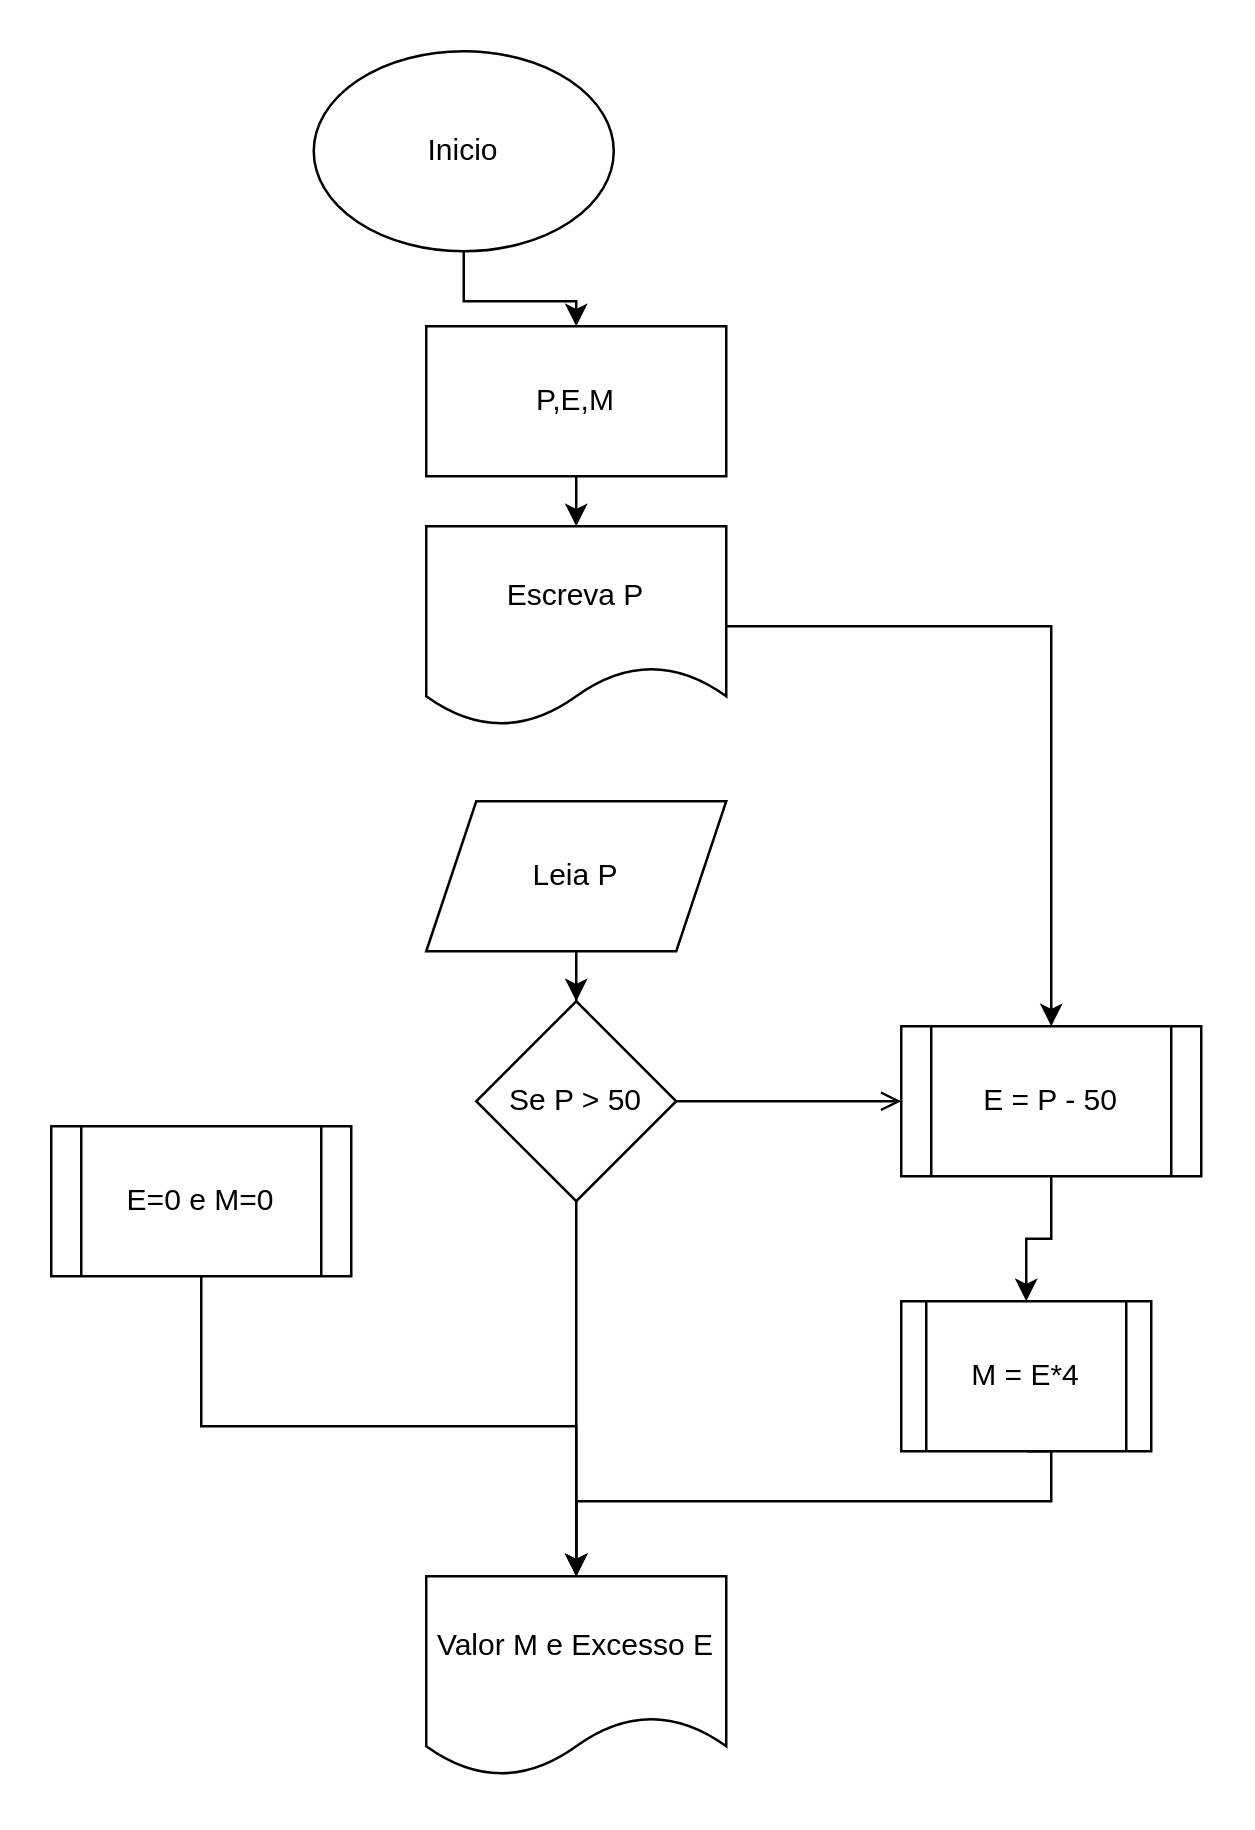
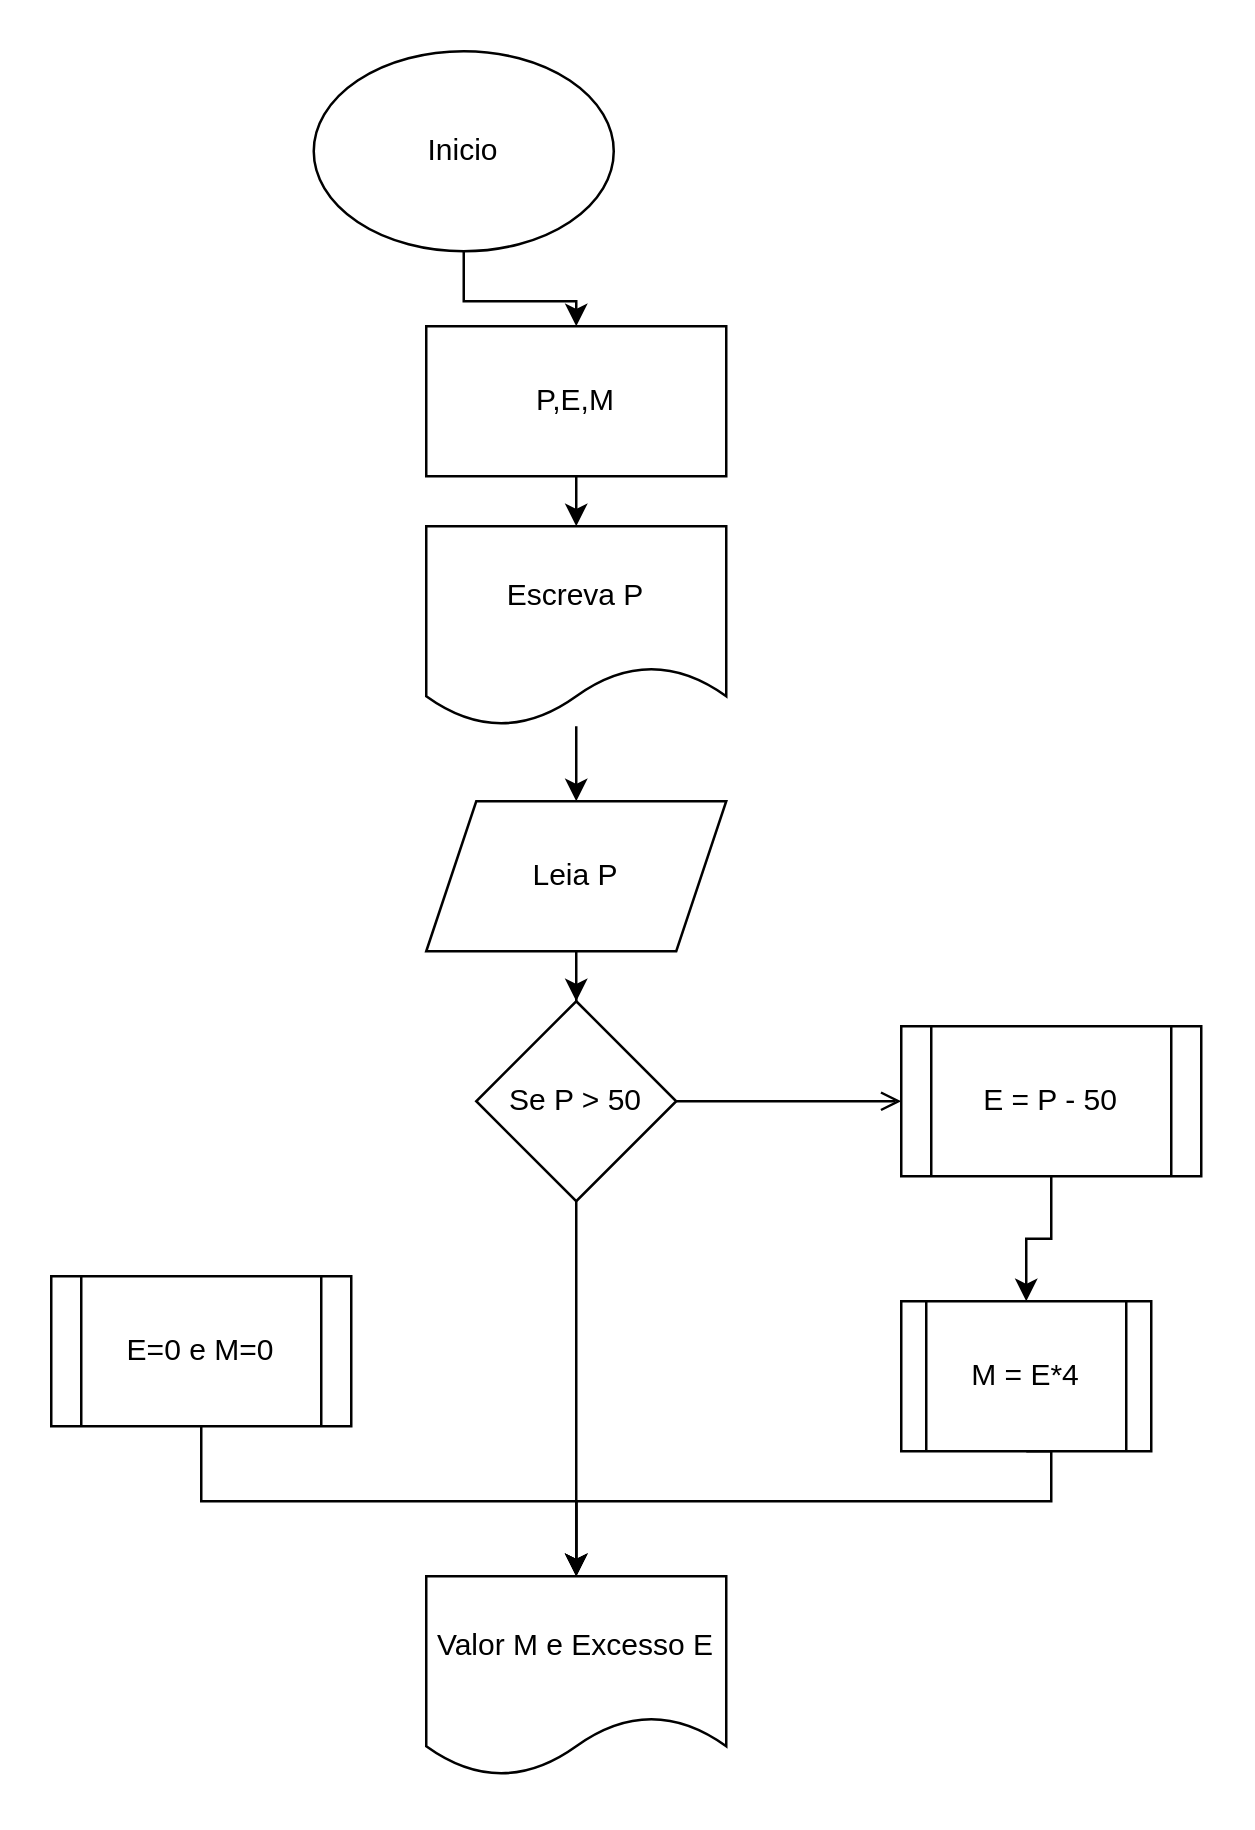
edge "Escreva P" -> "E = P - 50": now "Escreva P" -> "Leia P"
node "E=0 e M=0": moved (201, 1201) -> (201, 1351)
